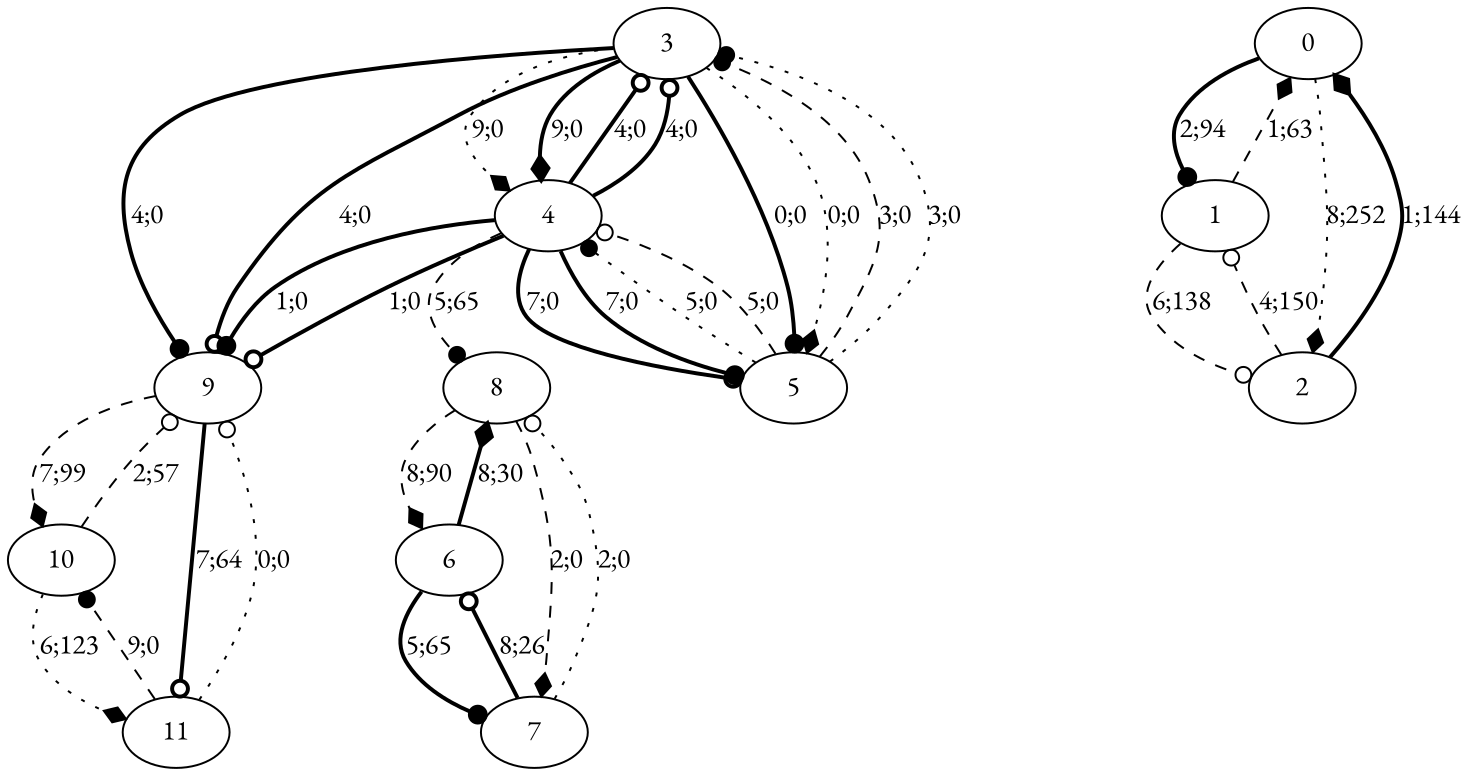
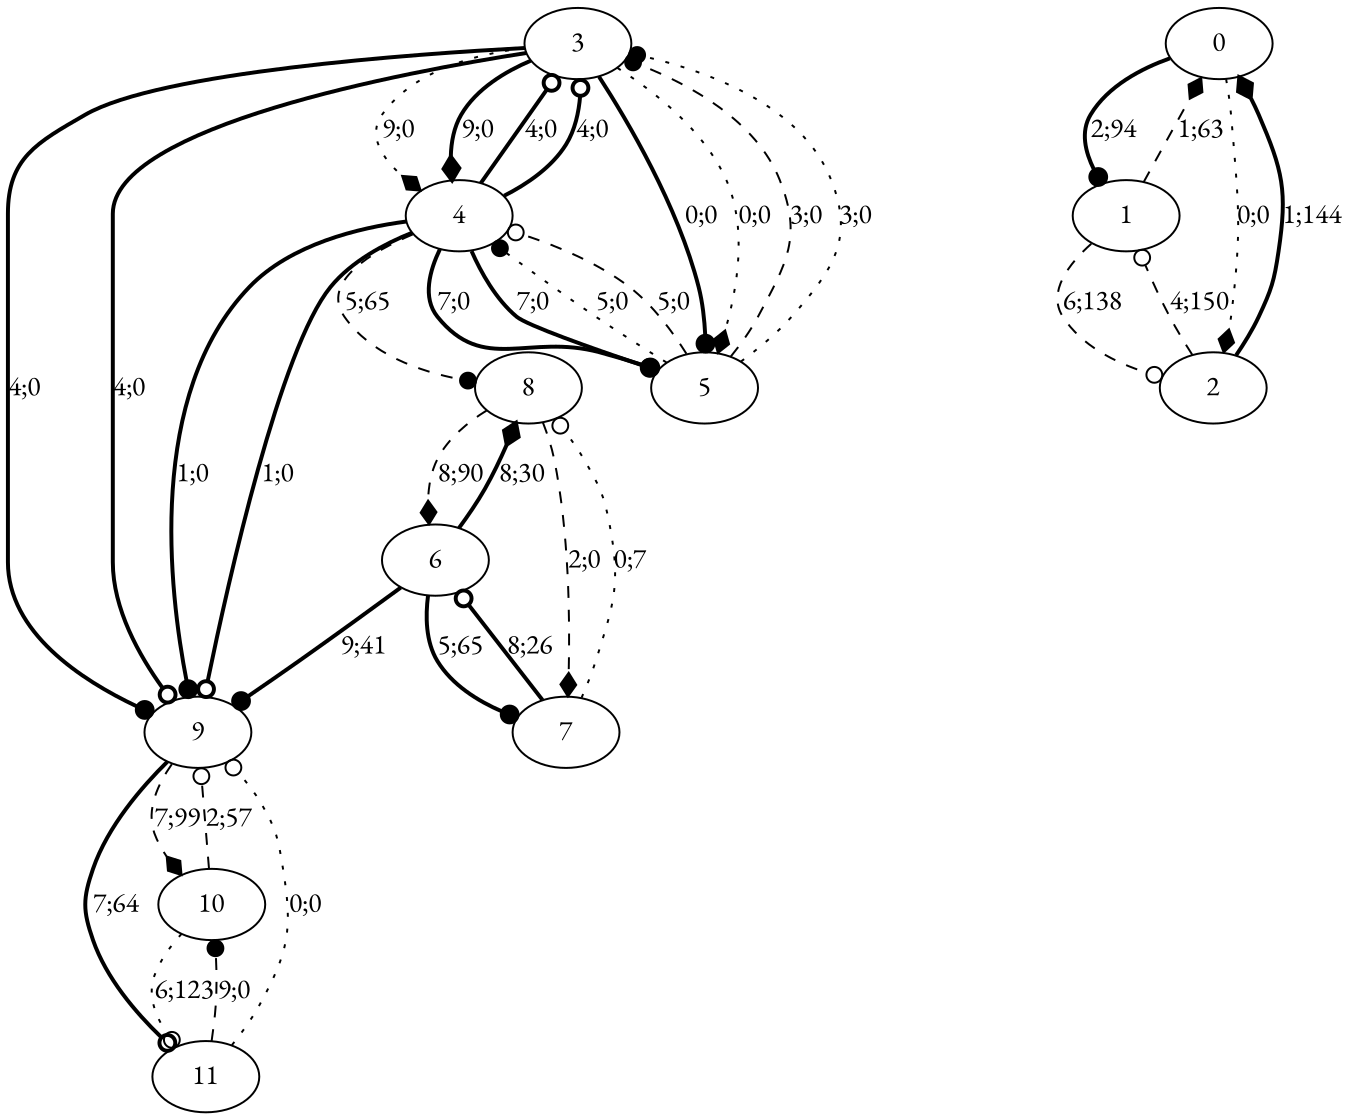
edge "0" -> "2": label "8;252" -> "0;0"
edge "7" -> "8": label "2;0" -> "0;7"
edge "6" -> "9": added, label "9;41"
edge "10" -> "11": arrowhead diamond -> odot
